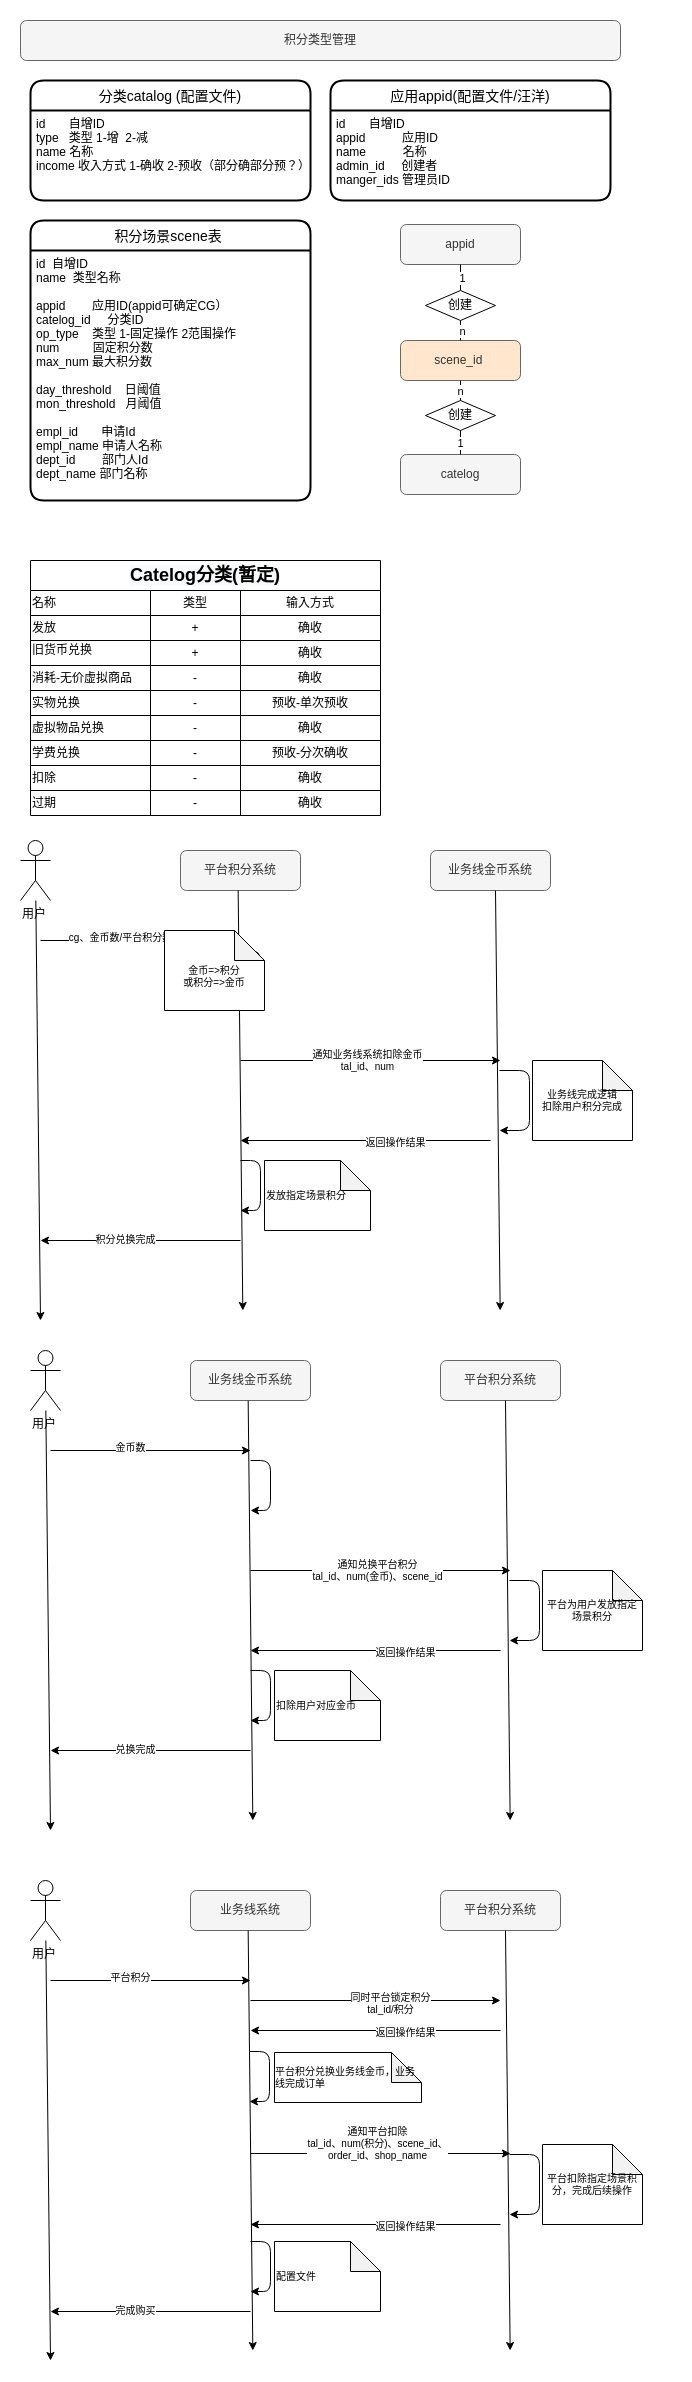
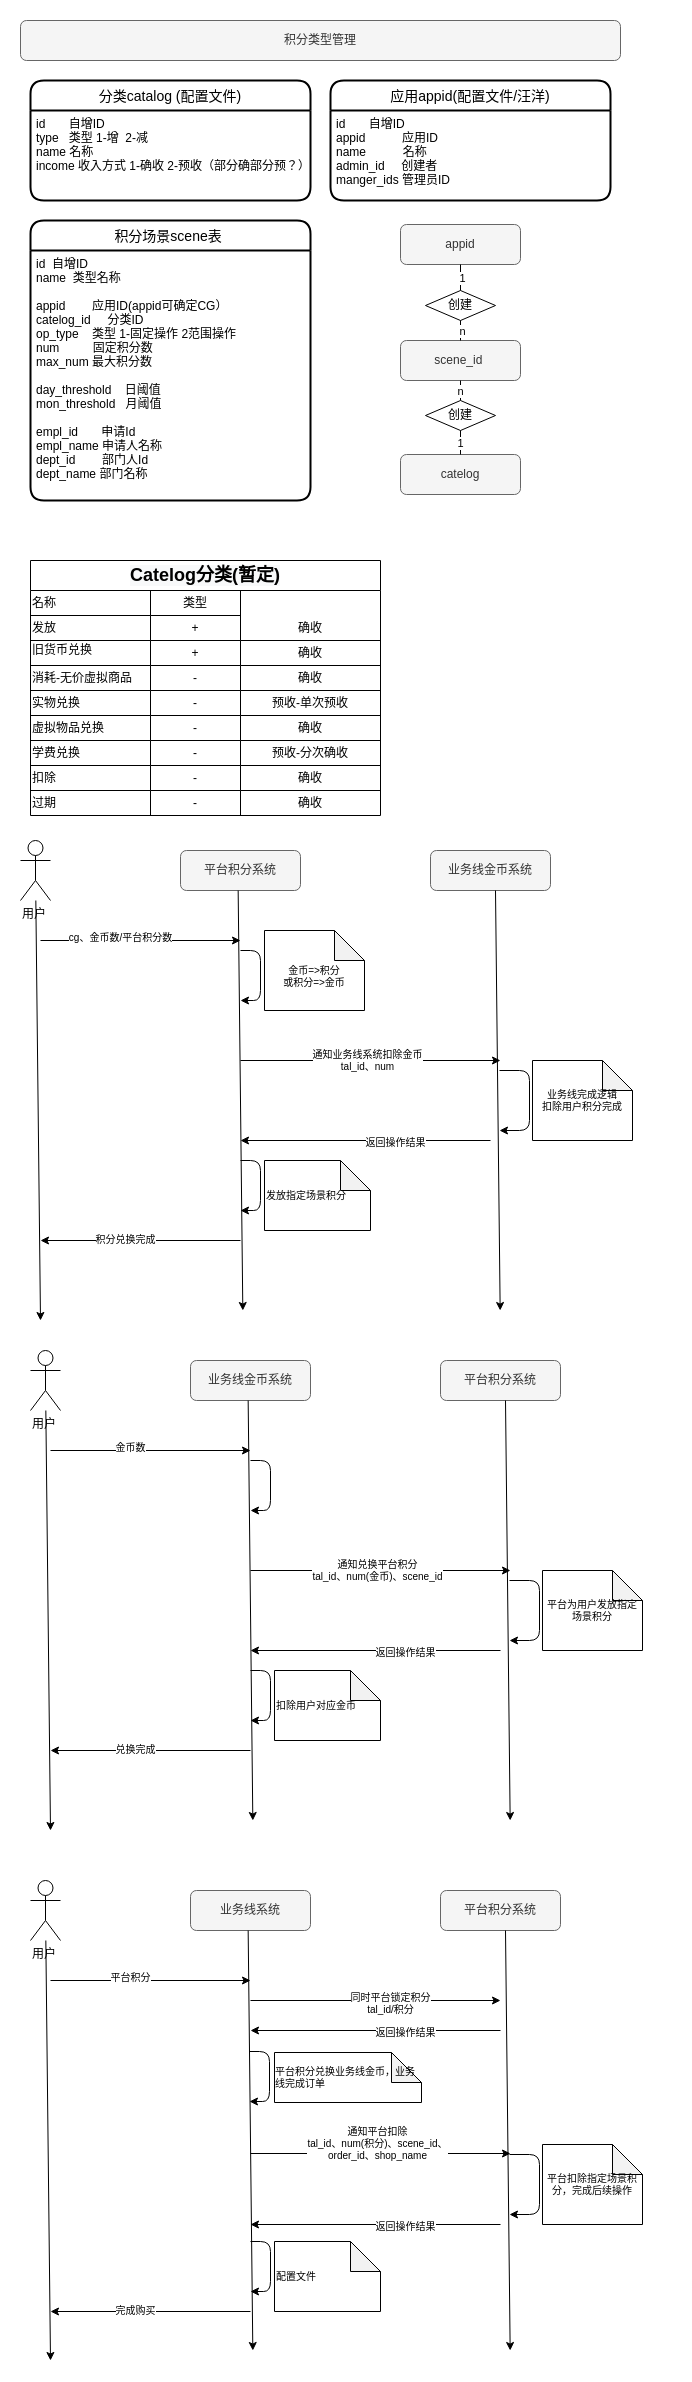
node "scene_id": fillcolor #ffe6cc -> #f5f5f5
node "输入方式": removed
node "金币=>积分 或积分=>金币": moved (215, 971) -> (315, 971)
